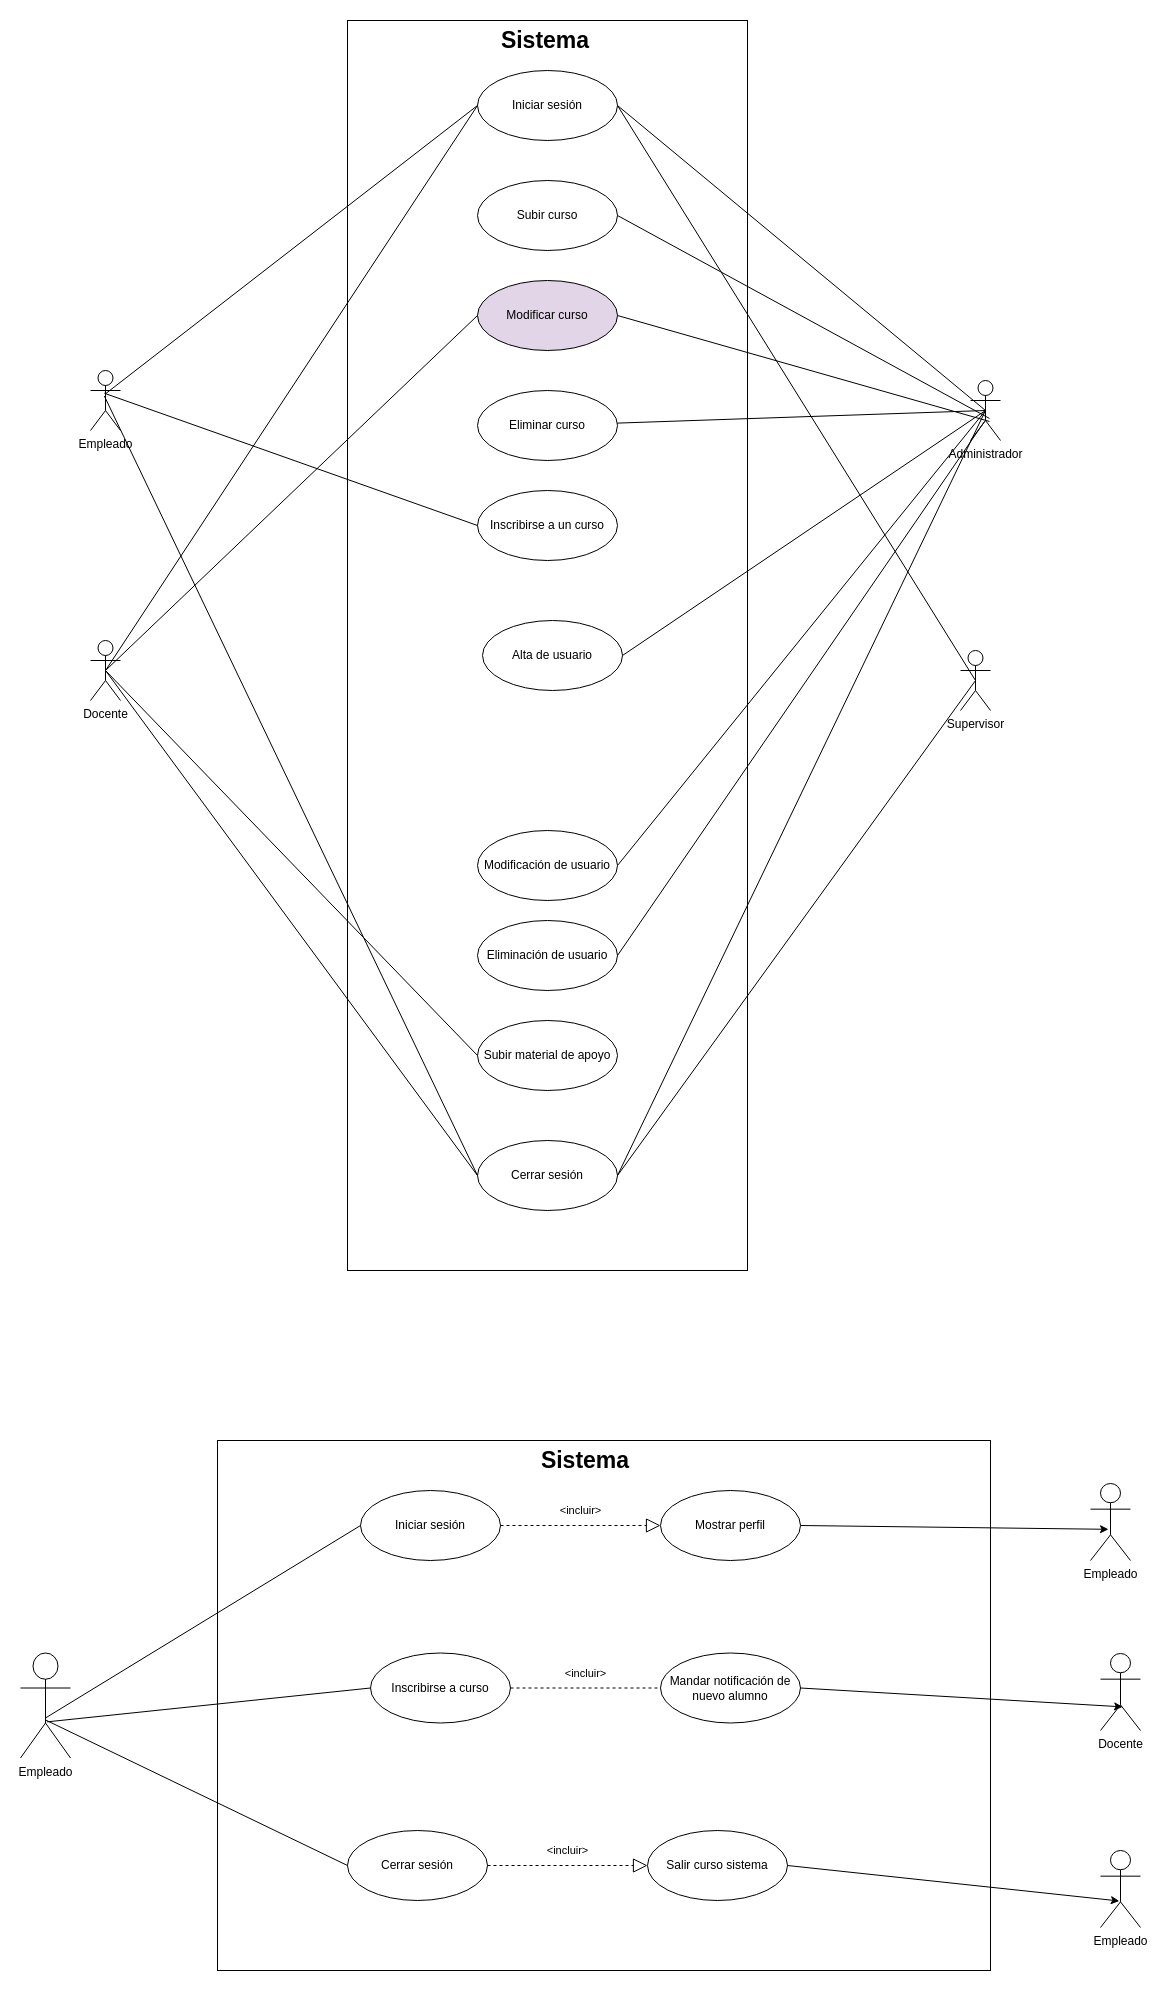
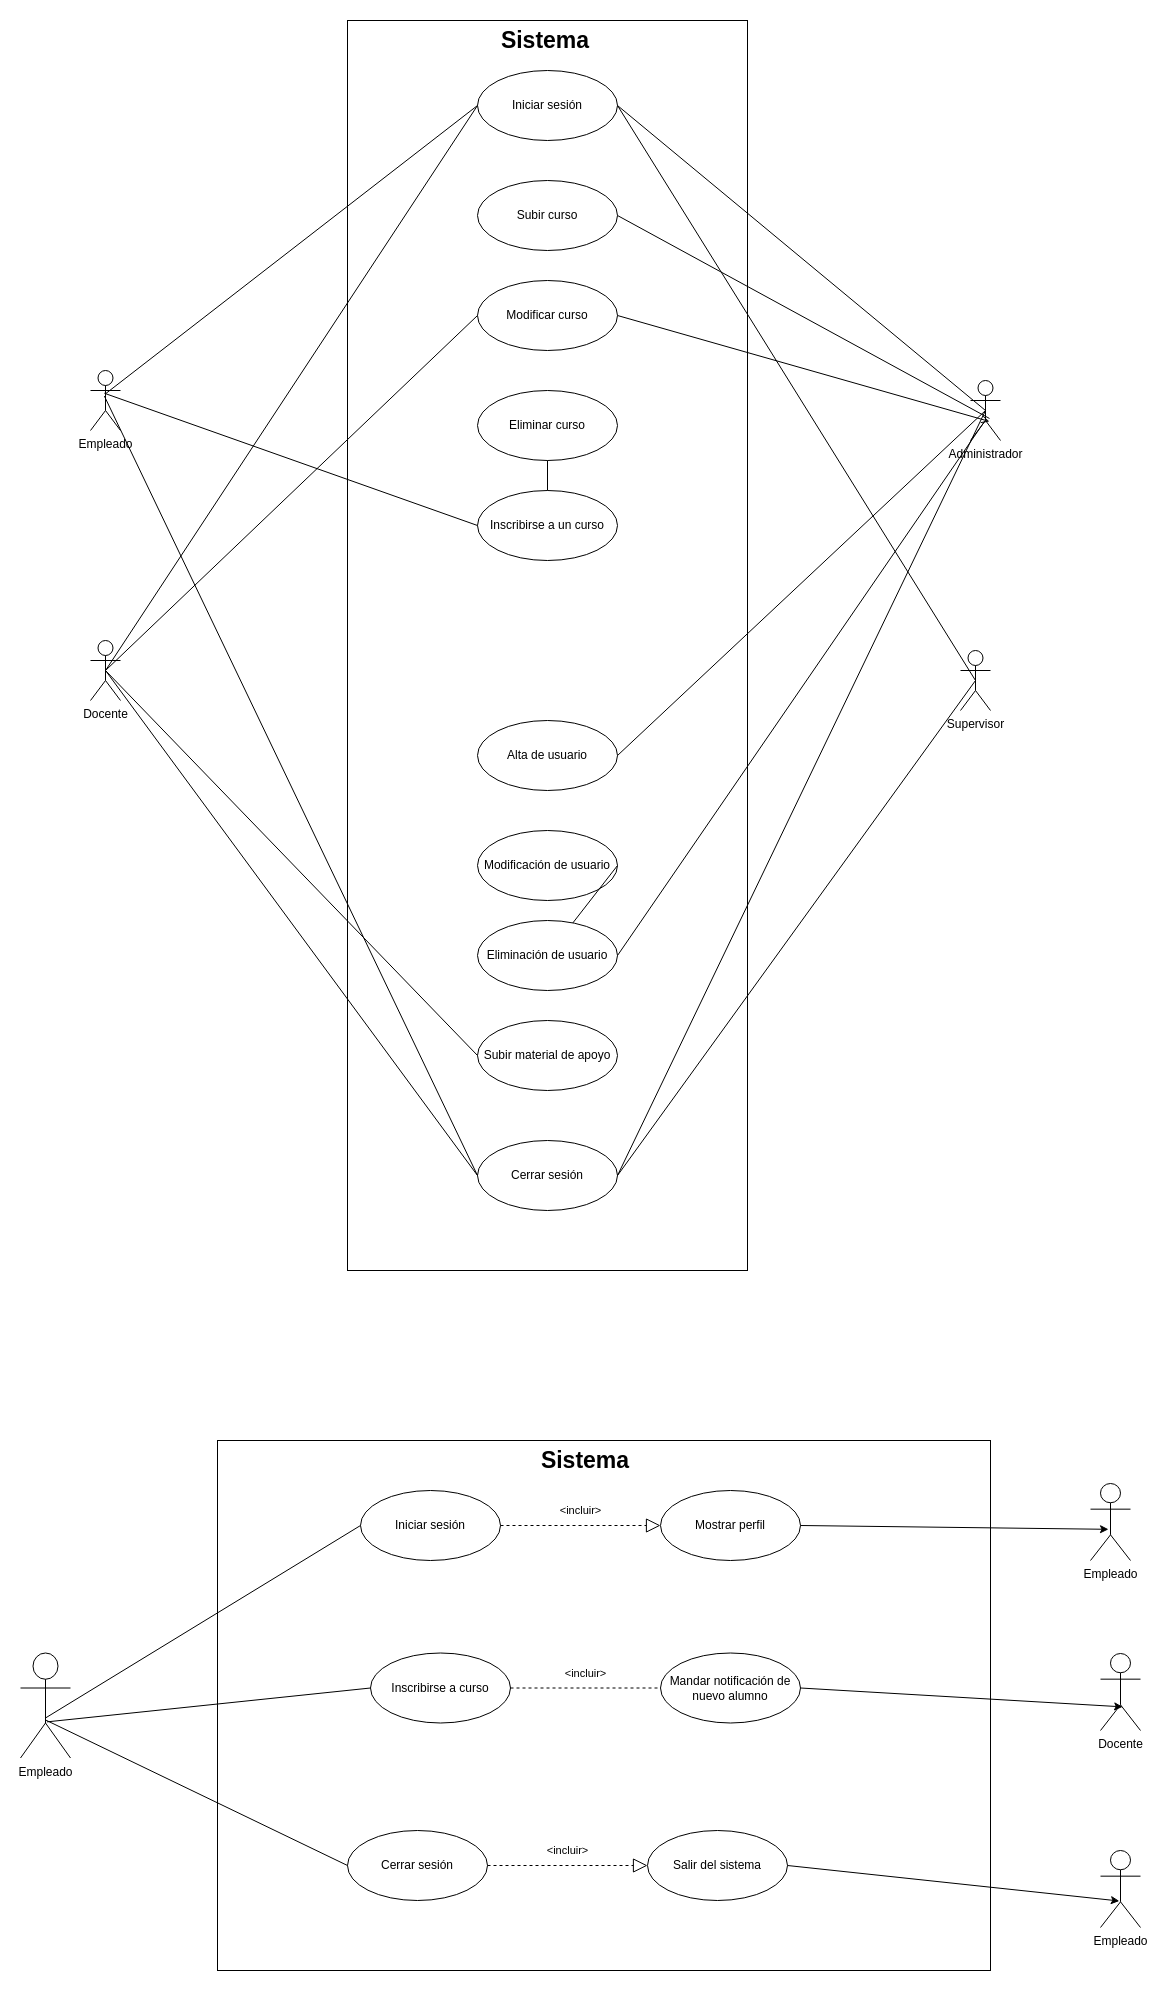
node "Modificar curso": fillcolor #e1d5e7 -> #ffffff
edge "Administrador" -- "Eliminar curso": now "Inscribirse a un curso" -- "Eliminar curso"
edge "Modificar curso" -- "Administrador": arrowhead none -> open
edge "Administrador" -- "Modificación de usuario": now "Eliminación de usuario" -- "Modificación de usuario"
node "Alta de usuario": moved (553, 656) -> (548, 756)
node "Salir curso sistema": label "Salir curso sistema" -> "Salir del sistema"
